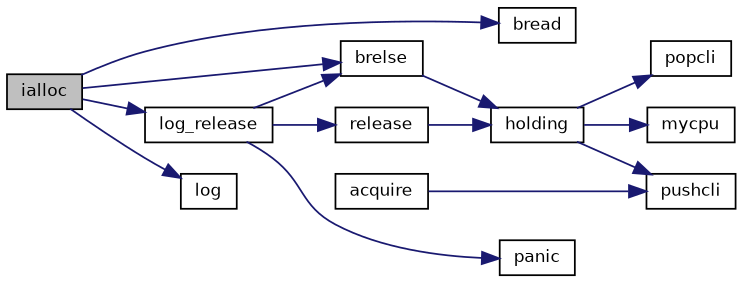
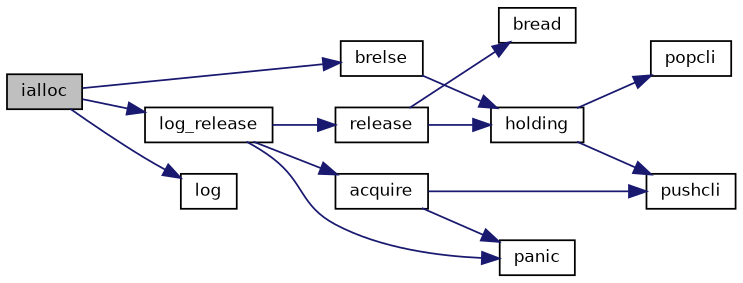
edge "ialloc" -> "bread": now "release" -> "bread"
edge "log_release" -> "brelse": now "log_release" -> "acquire"
node "mycpu": removed
edge "acquire" -> "panic": added
